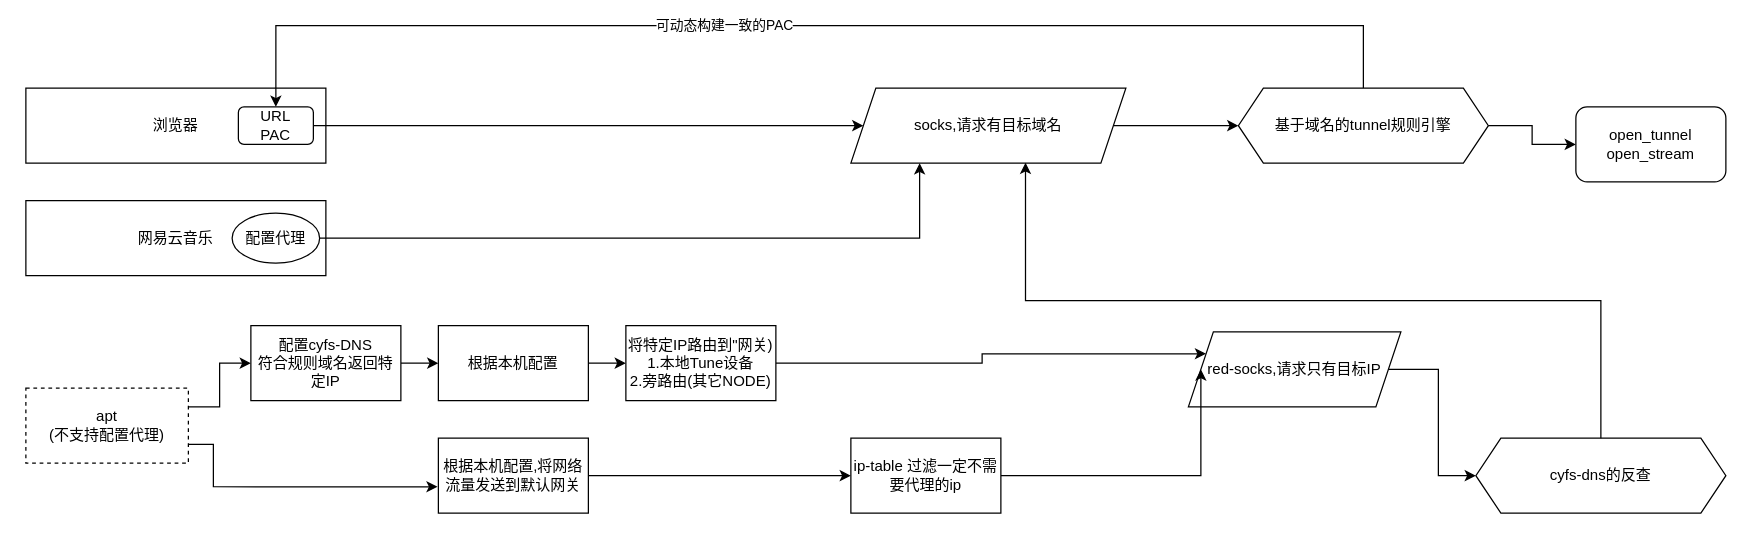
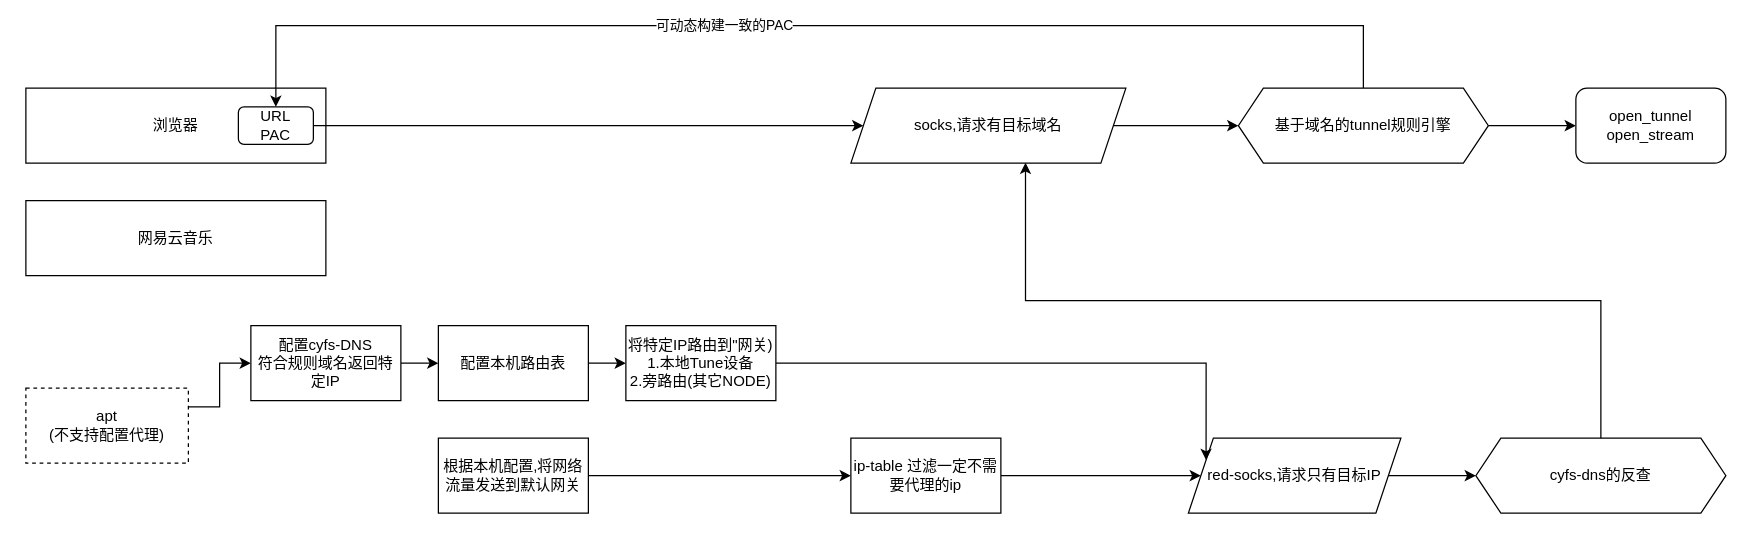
node "open_tunnel open_stream": moved (1651, 144) -> (1651, 126)
node "配置代理": removed
edge "配置代理" -> "socks,请求有目标域名": removed
node "根据本机配置": label "根据本机配置" -> "配置本机路由表"
node "red-socks,请求只有目标IP": moved (1294, 369) -> (1294, 476)
edge "apt (不支持配置代理)" -> "根据本机配置,将网络流量发送到默认网关": removed
